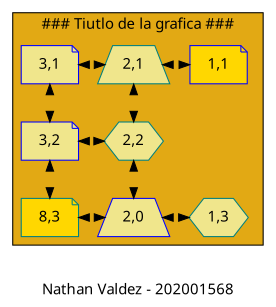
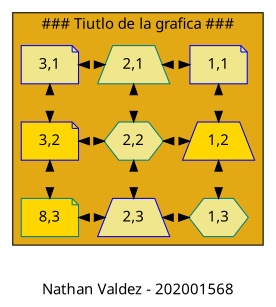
node "1,1": fillcolor gold -> khaki
node "3,2": fillcolor khaki -> gold
node "1,2": added
node "2,0": label "2,0" -> "2,3"
